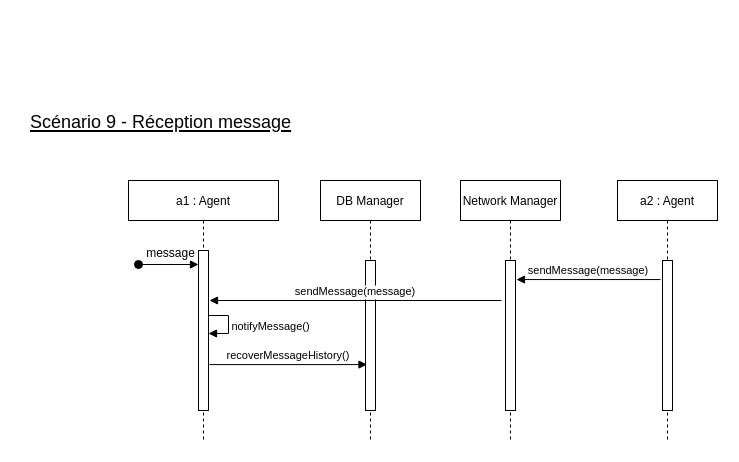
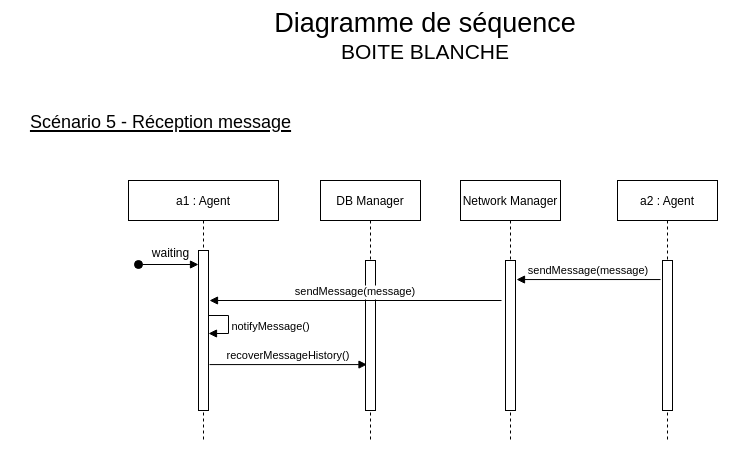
node "Diagramme de séquence BOITE BLANCHE": added
node "Scénario 9 - Réception message": label "Scénario 9 - Réception message" -> "Scénario 5 - Réception message"
node "message": label "message" -> "waiting"
